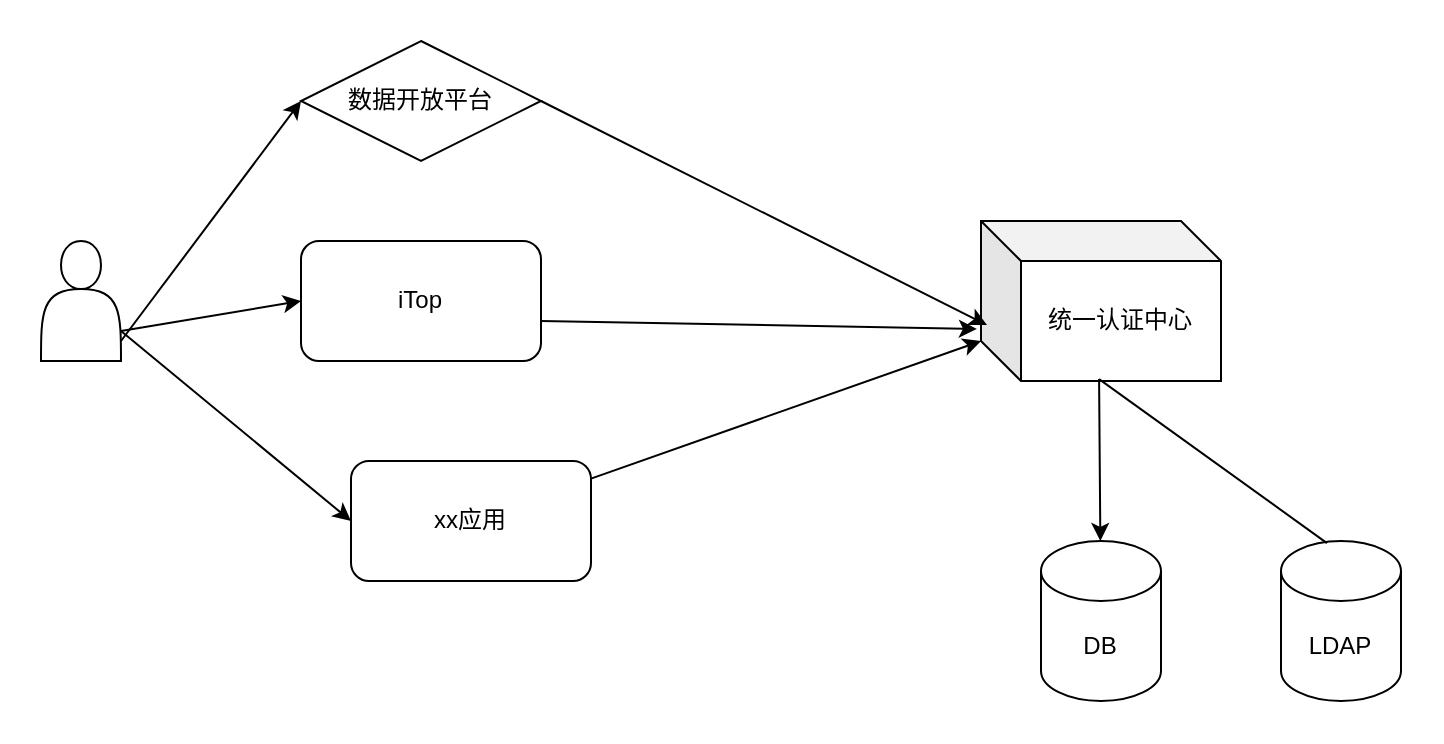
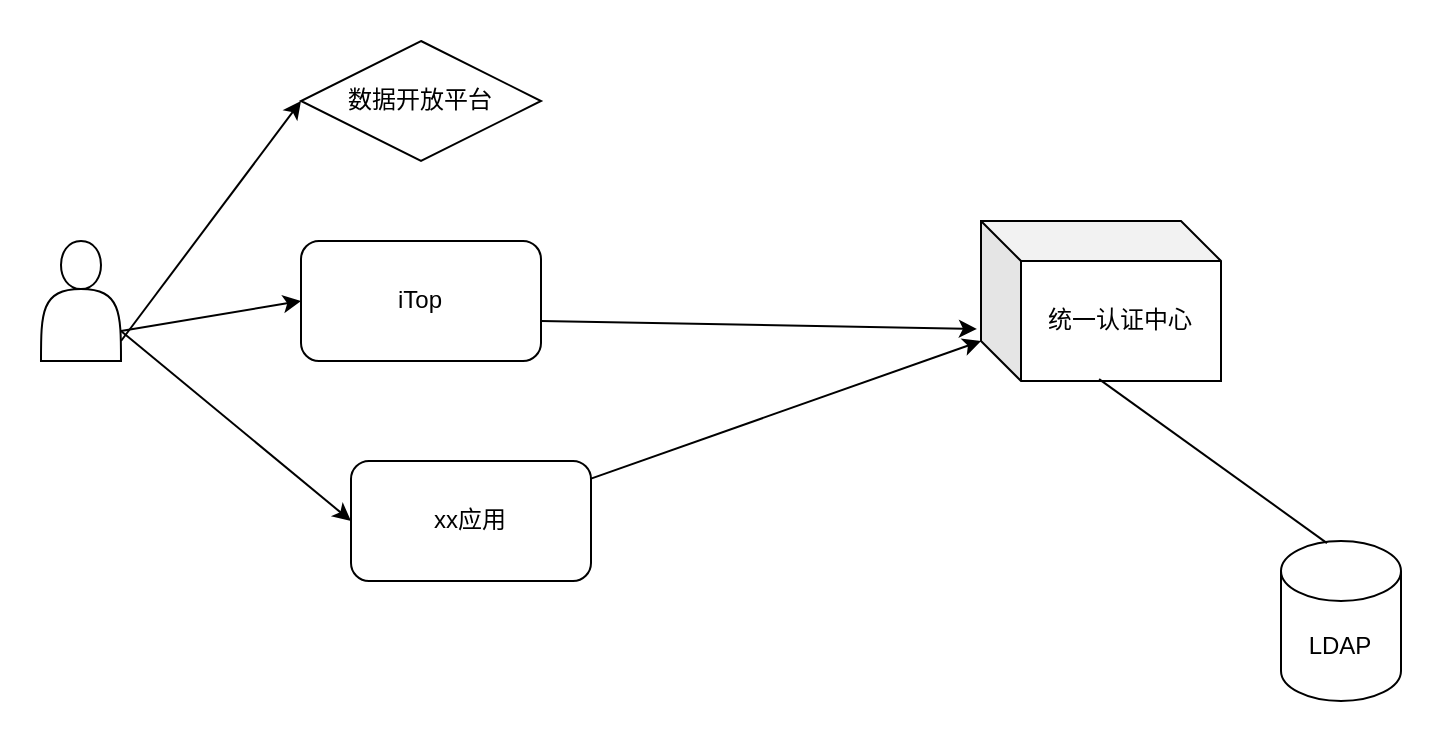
edge "数据开放平台" -> "统一认证中心": removed
edge "统一认证中心" -> "DB": removed
node "DB": removed
